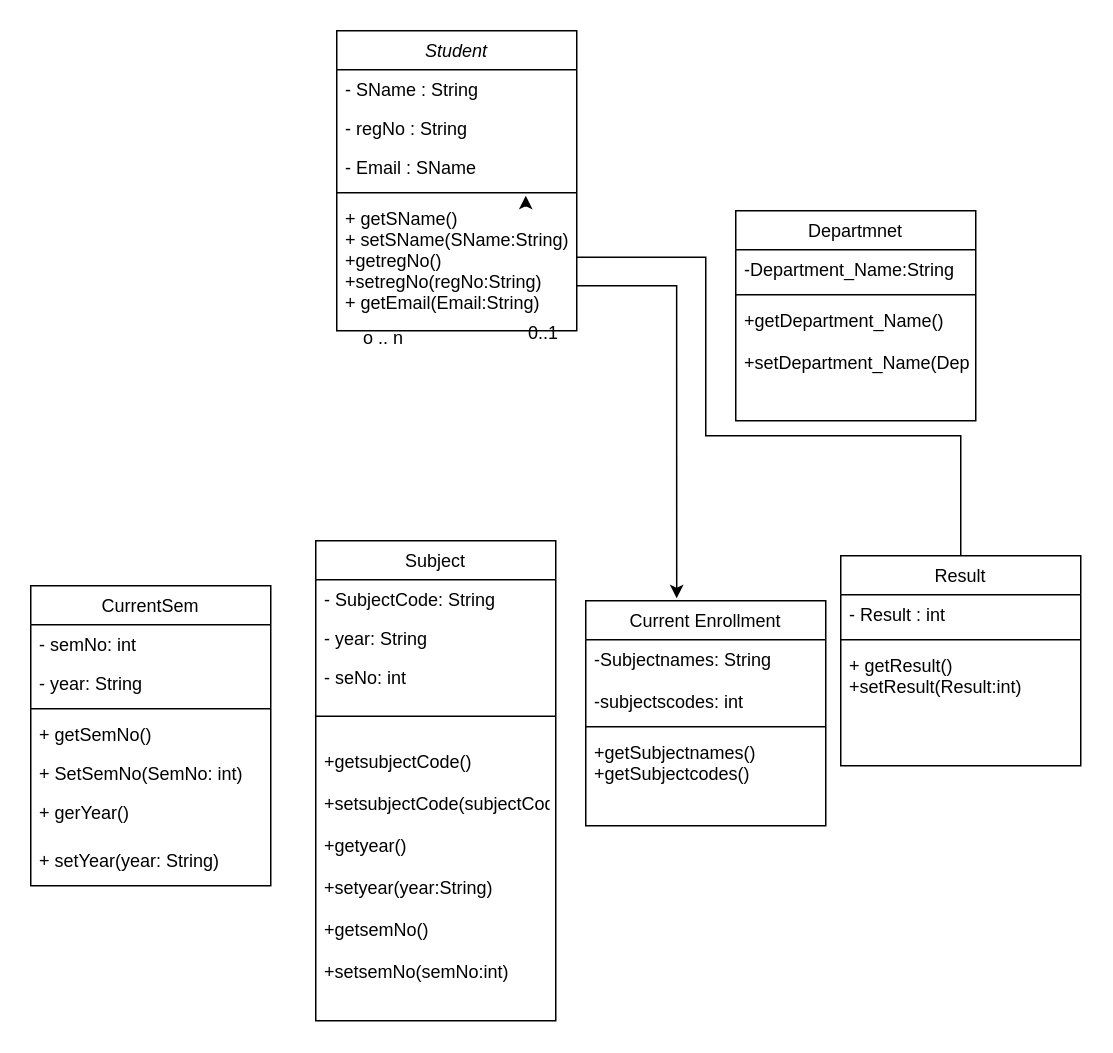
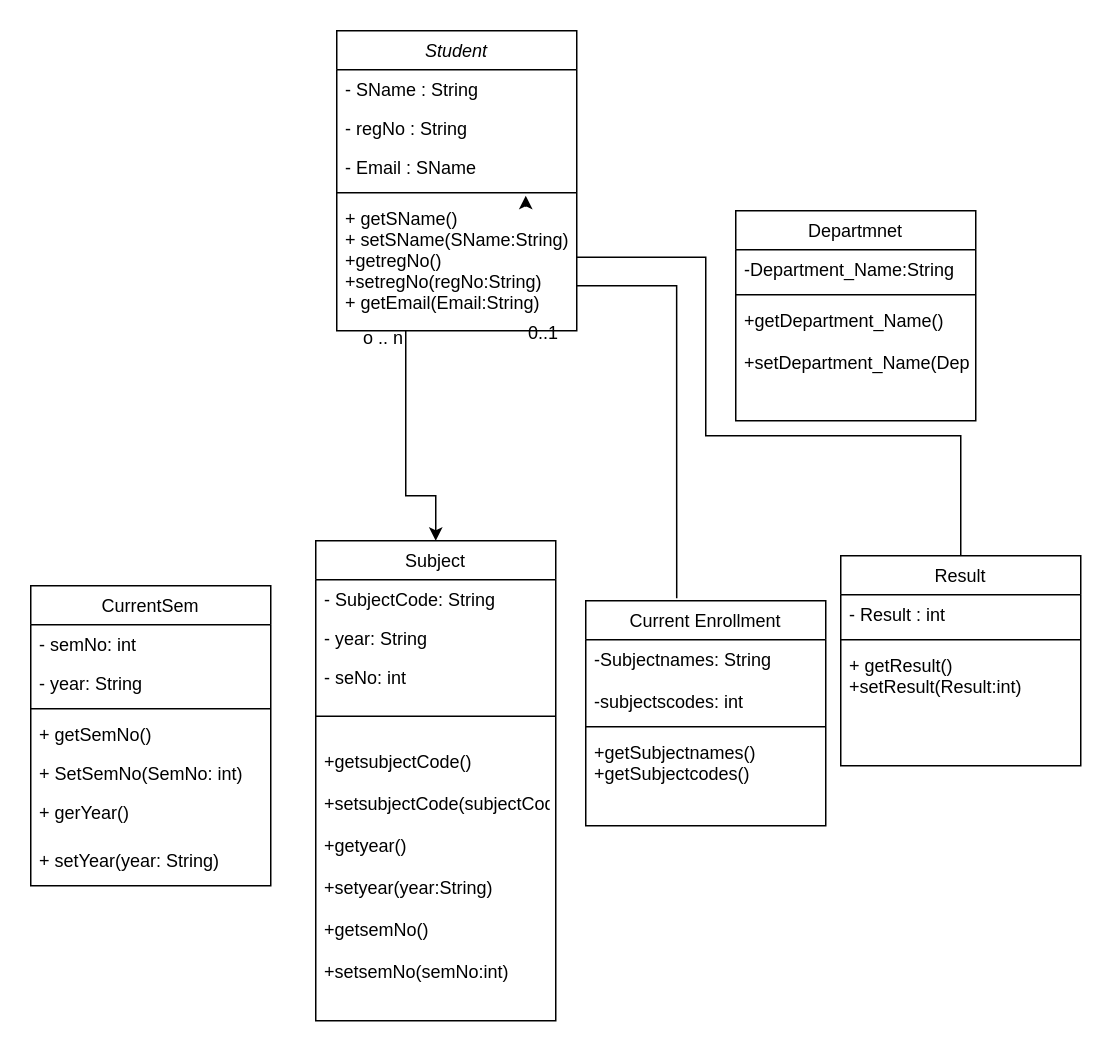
edge "Student" -> "Subject": added
edge "Student" -> "Current Enrollment": arrowhead classic -> none
